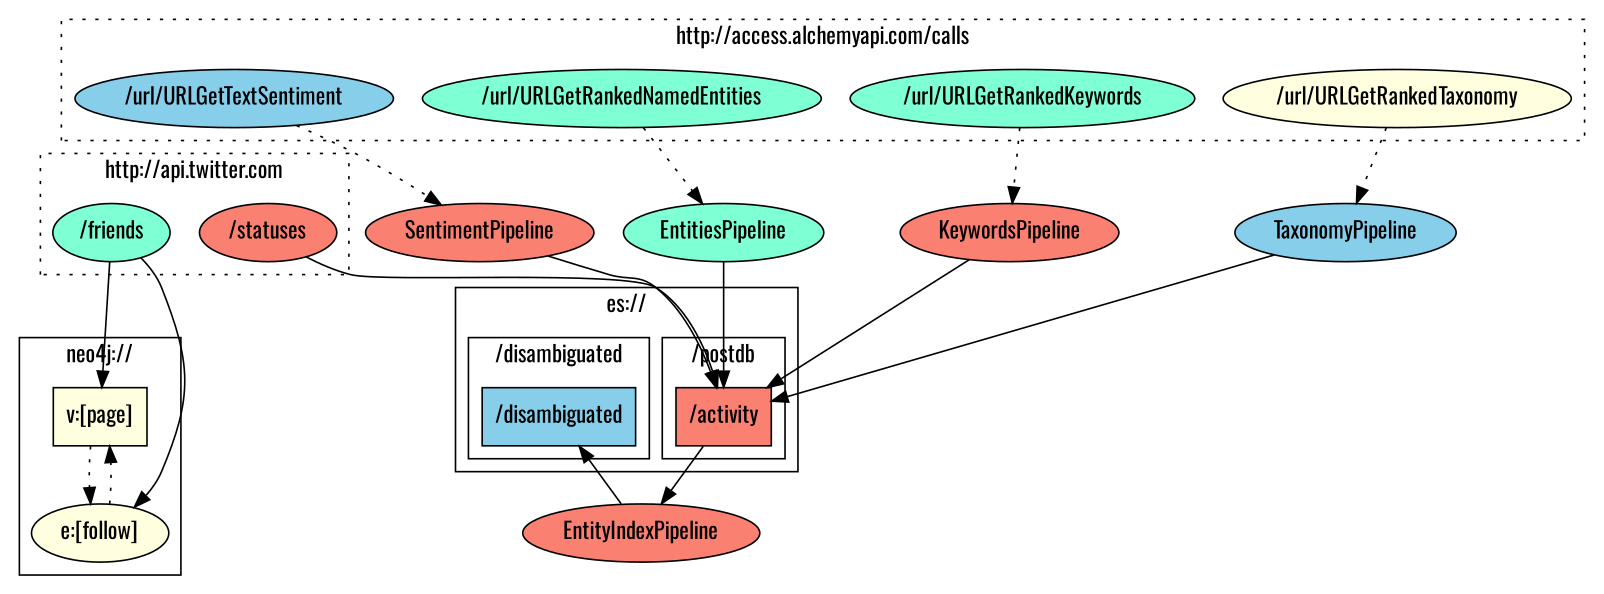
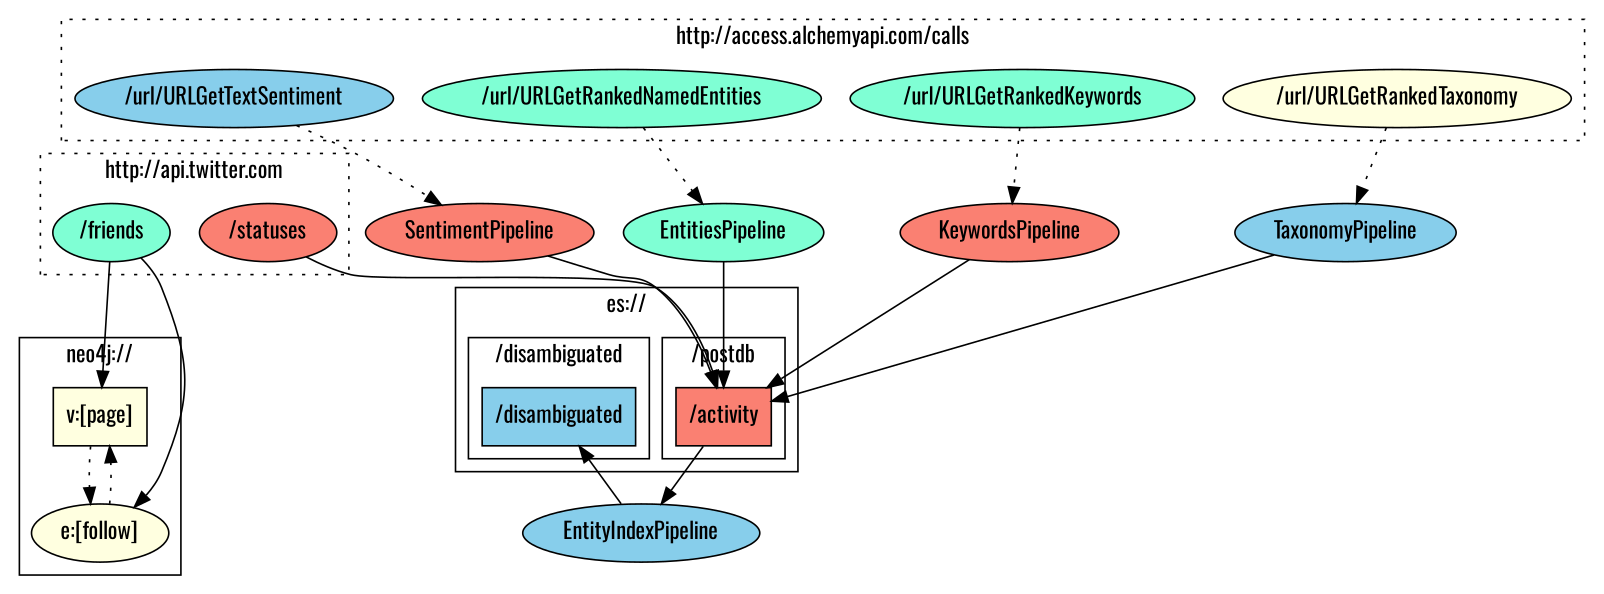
node "EntityIndexPipeline": fillcolor salmon -> skyblue
